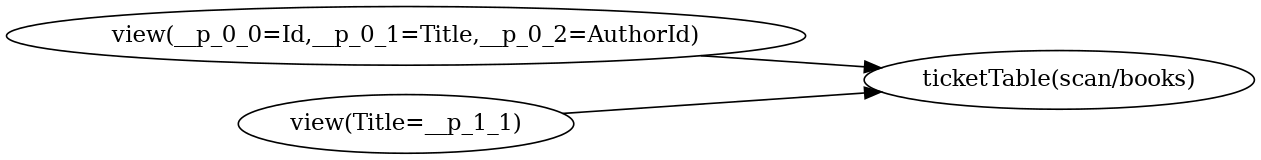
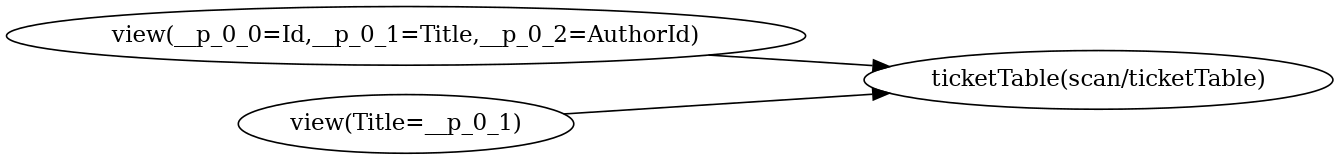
node "ticketTable(scan/books)": label "ticketTable(scan/books)" -> "ticketTable(scan/ticketTable)"
node "view(Title=__p_1_1)": label "view(Title=__p_1_1)" -> "view(Title=__p_0_1)"
